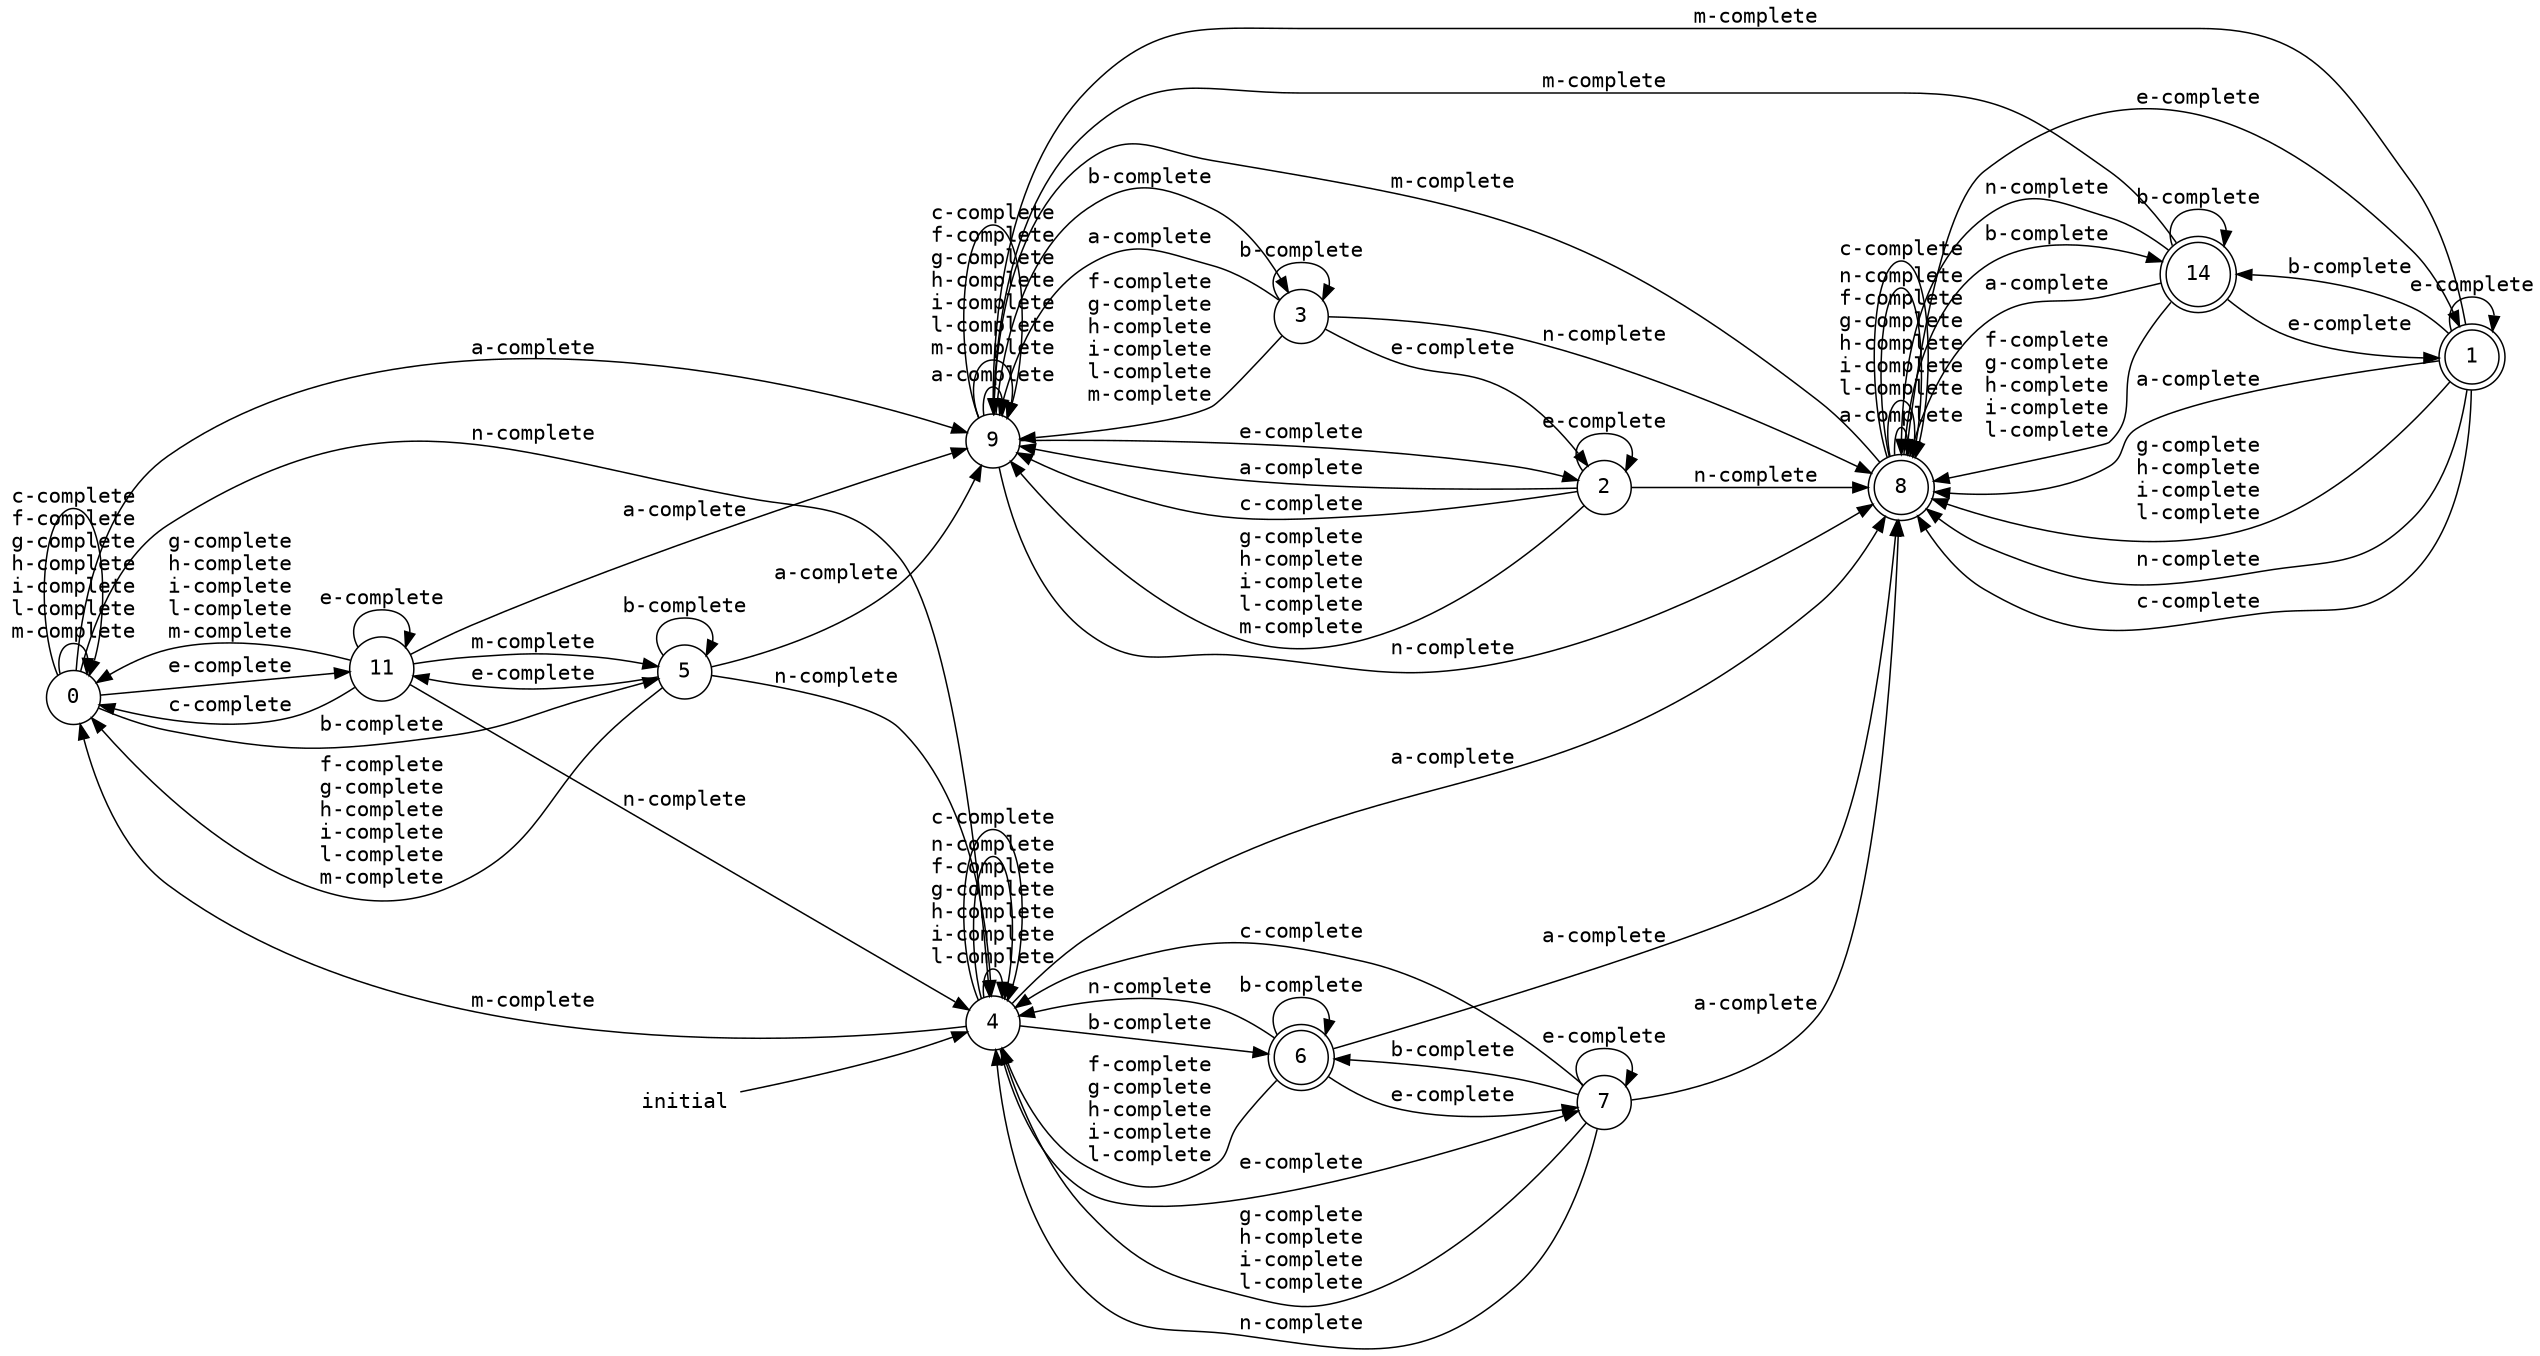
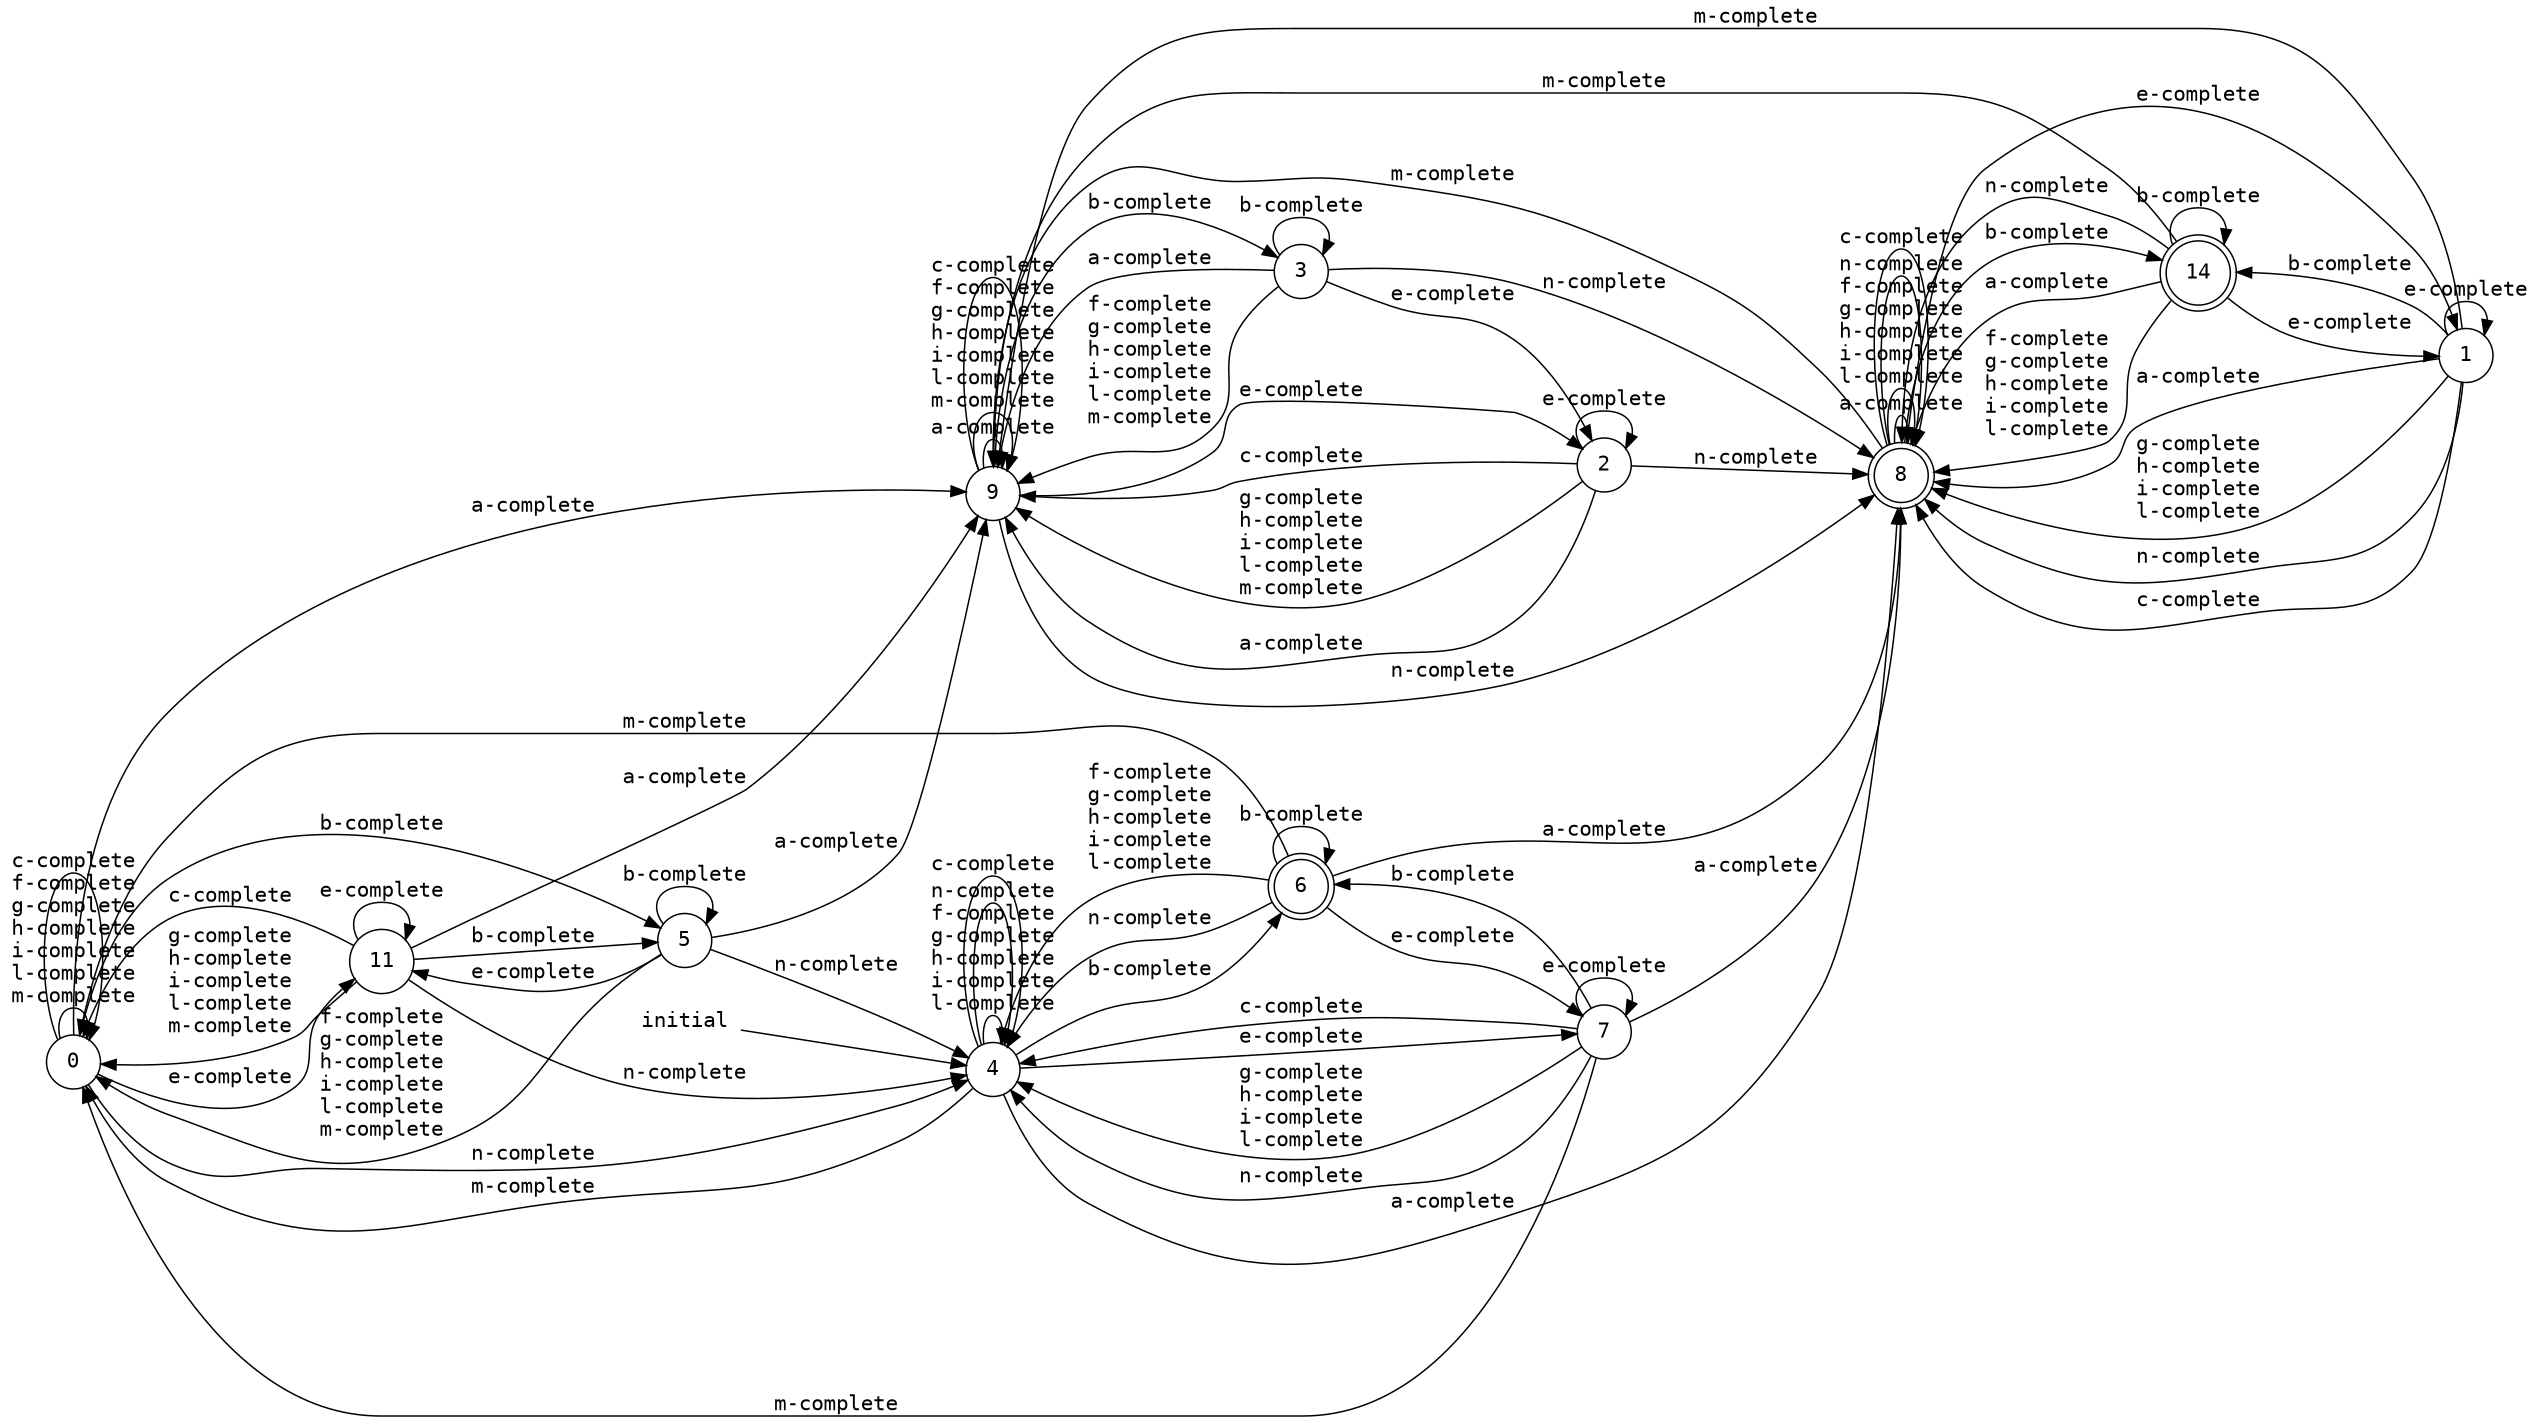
node "1": shape doublecircle -> circle
edge "11" -> "5": label "m-complete" -> "b-complete"
edge "6" -> "0": added, label "m-complete"
edge "7" -> "0": added, label "m-complete"
